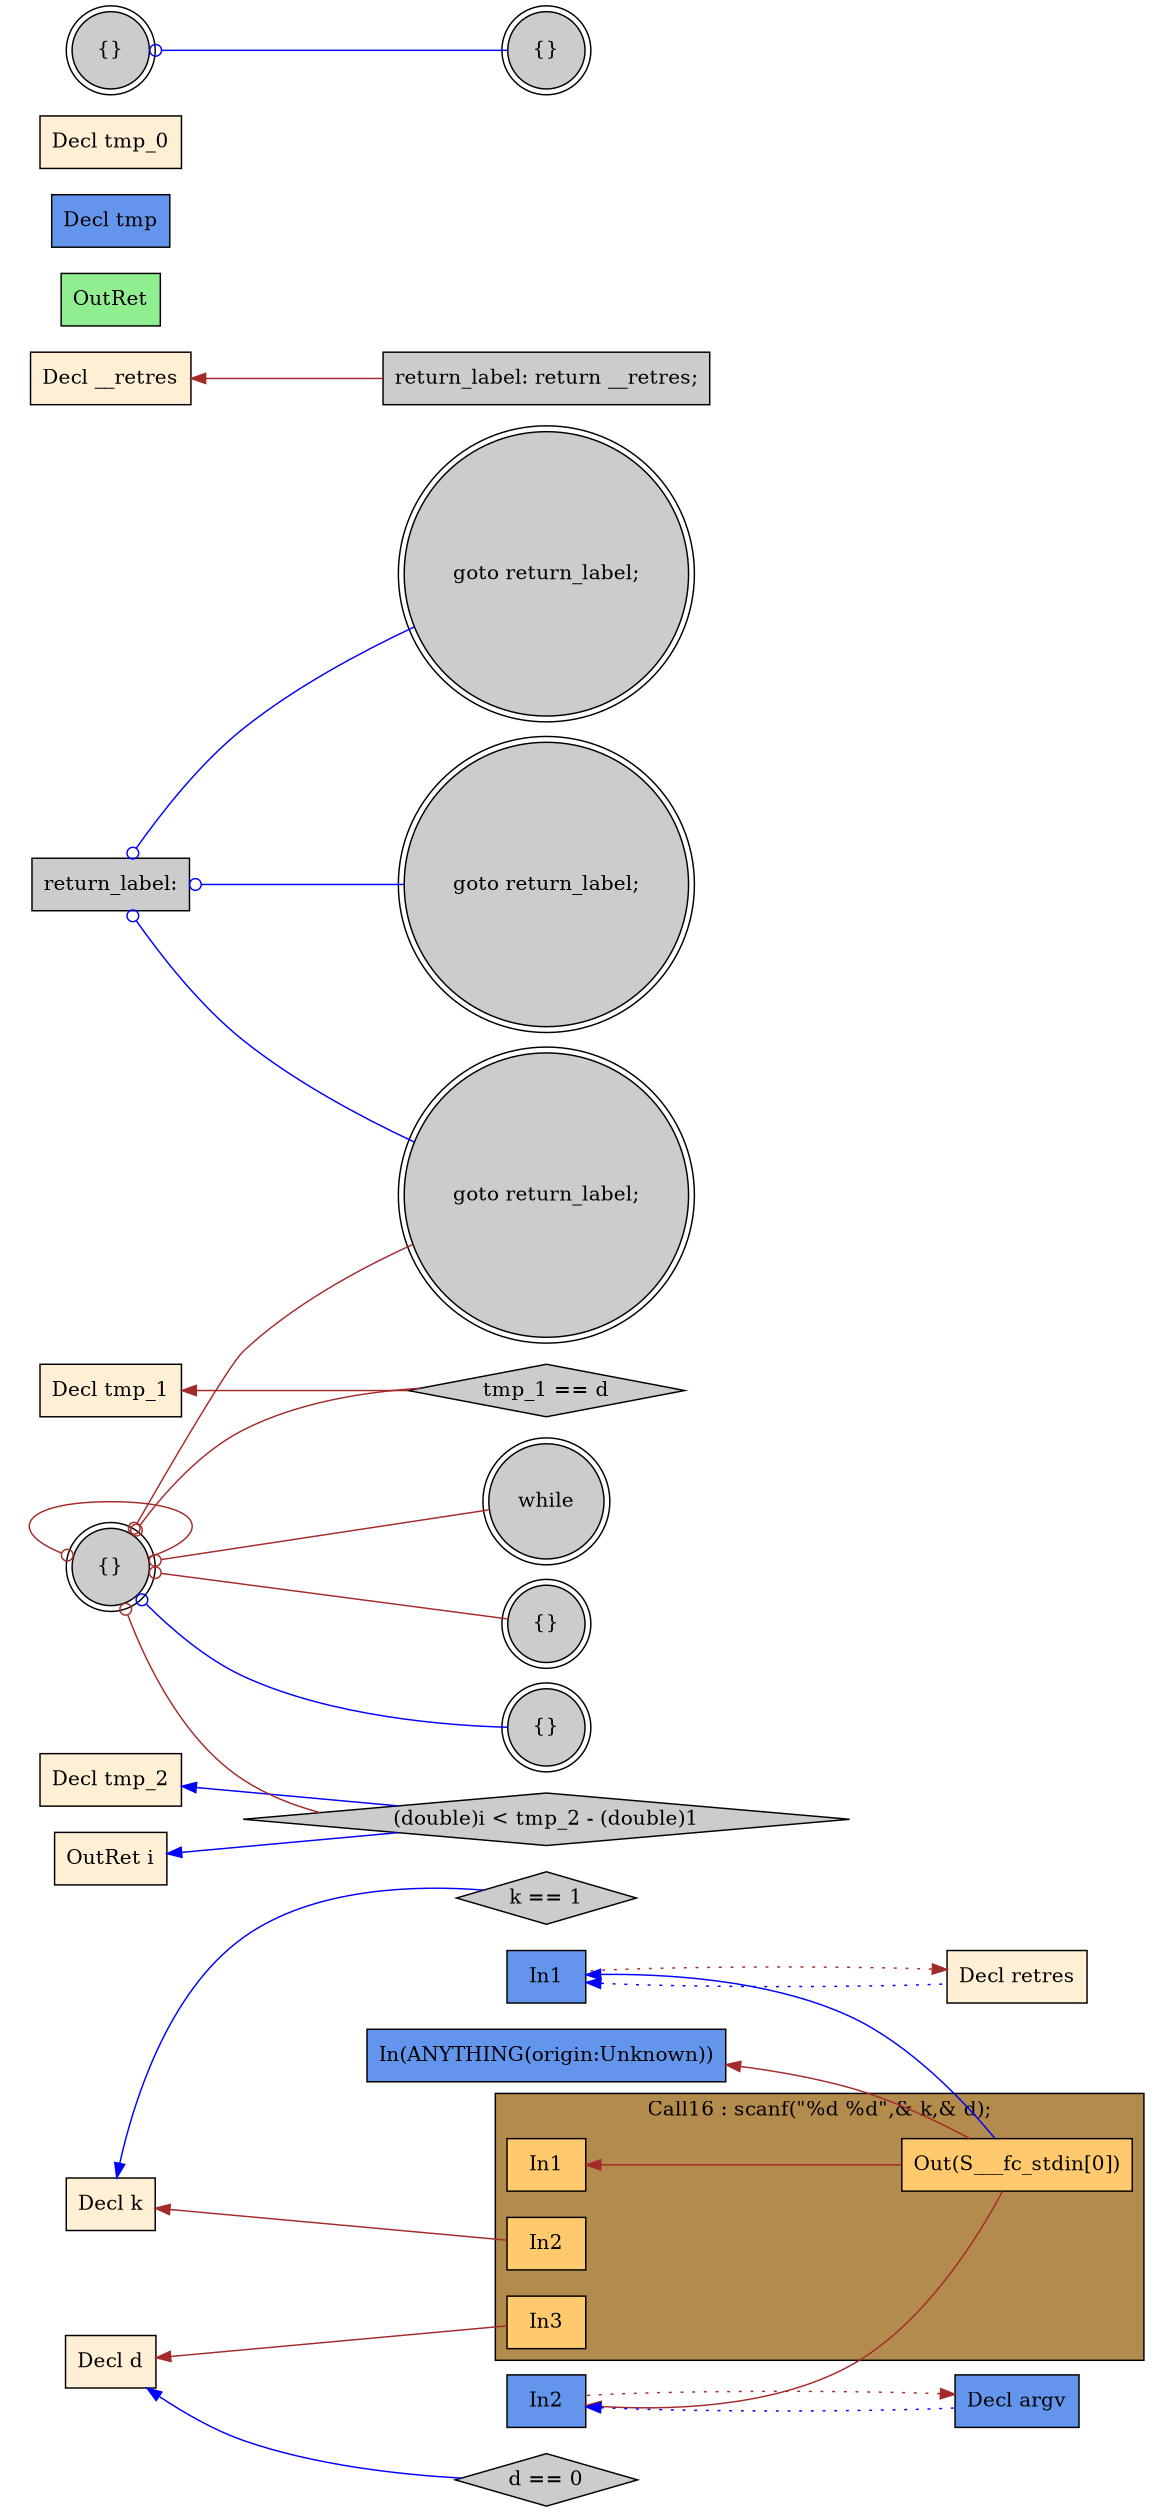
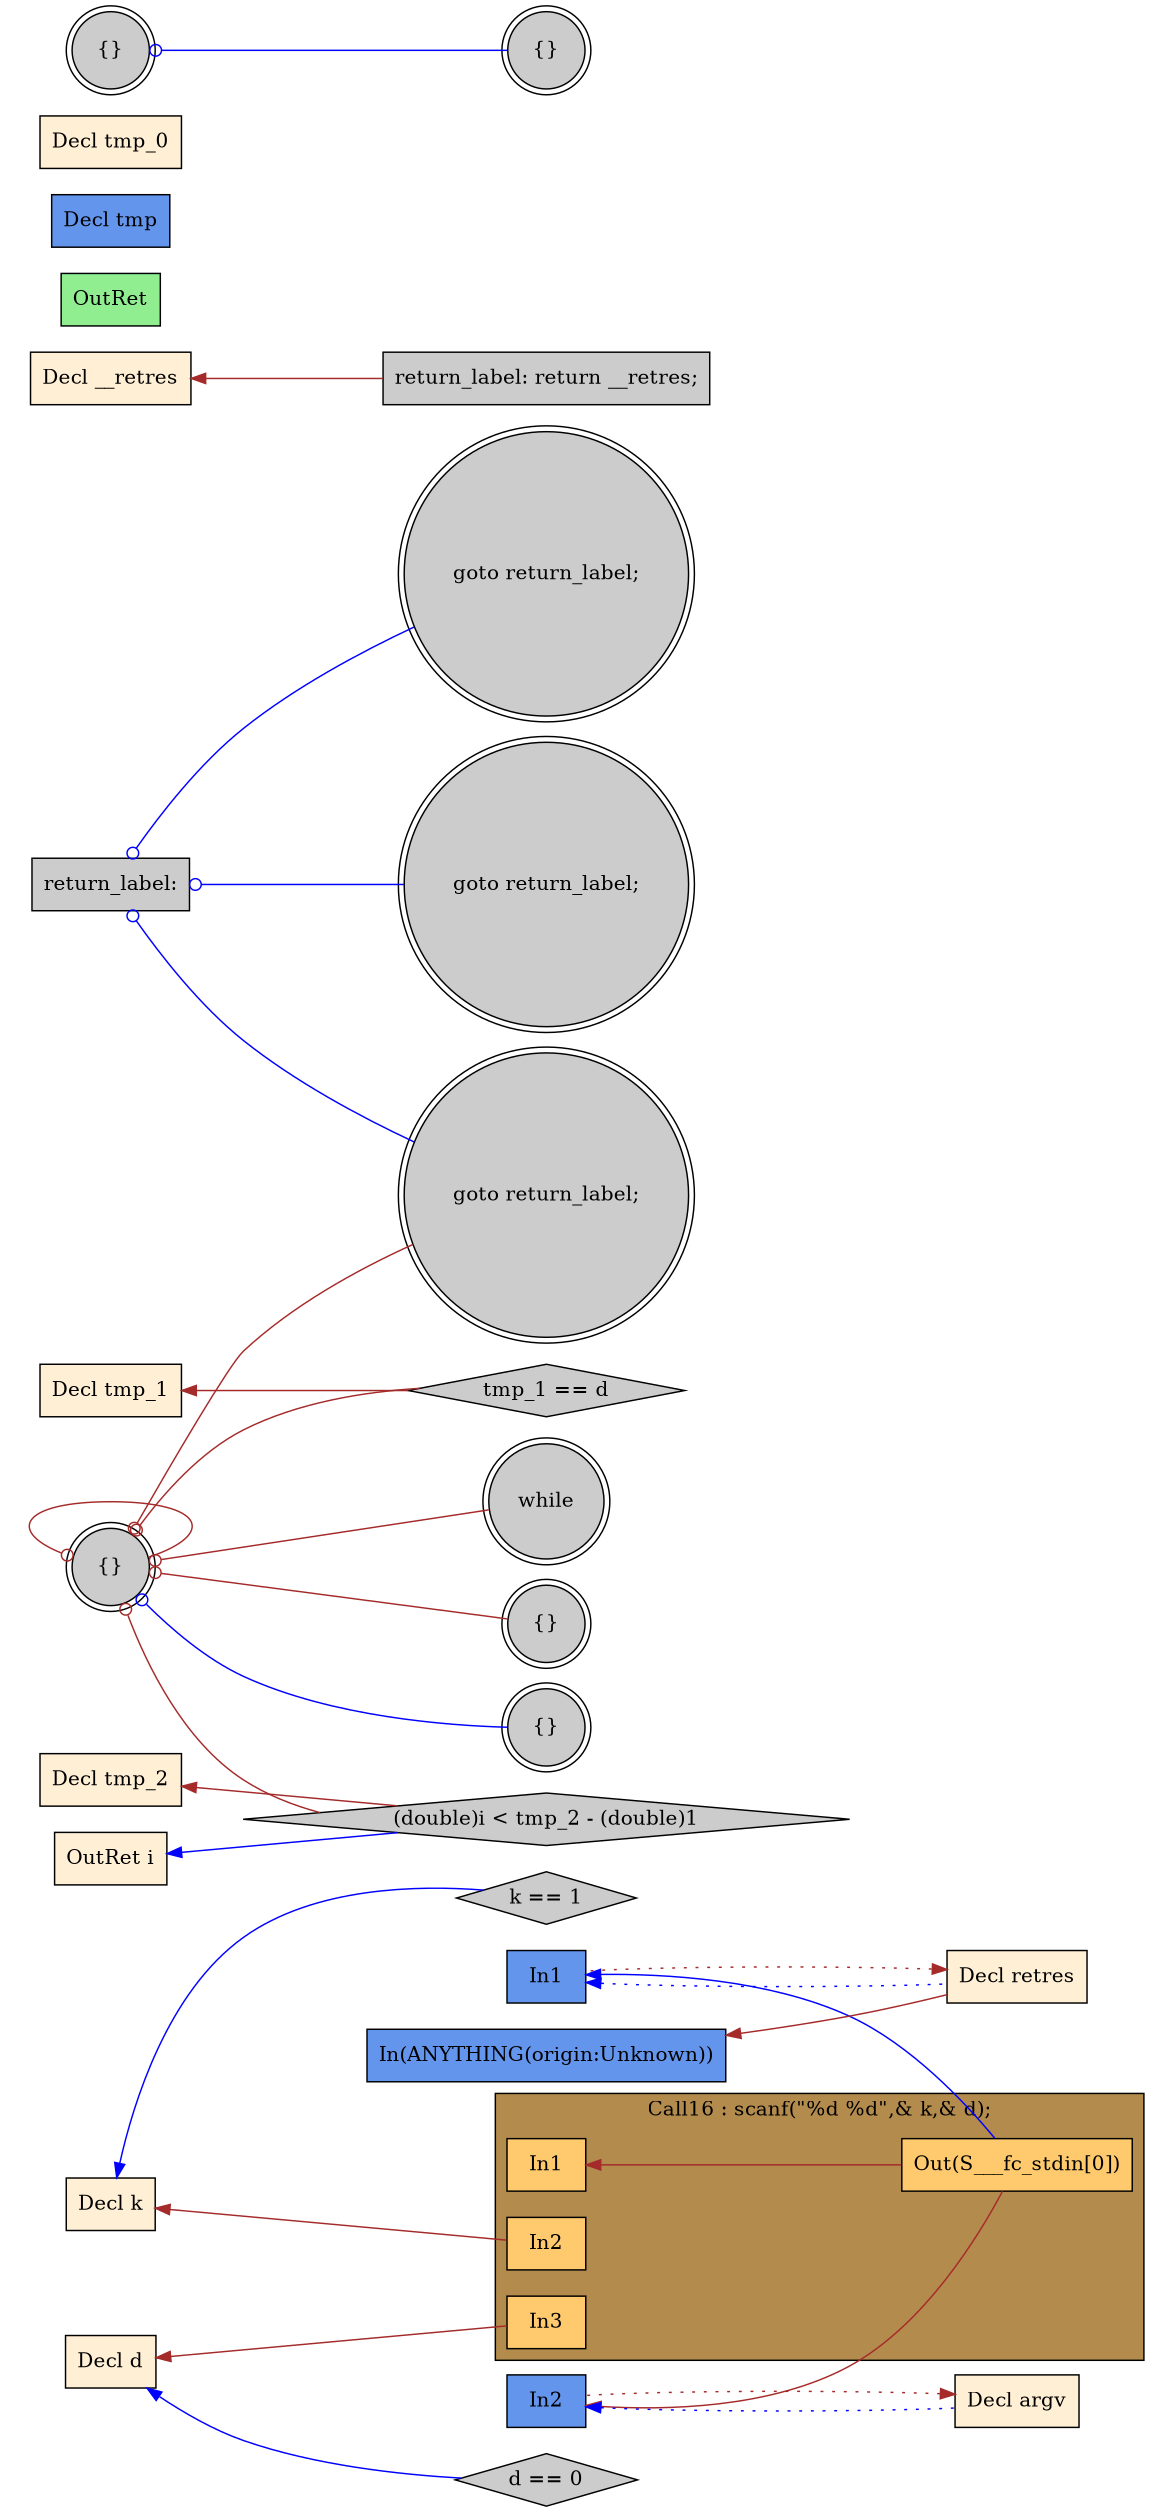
edge "(double)i < tmp_2 - (double)1" -> "Decl tmp_2": color blue -> brown
edge "Out(S___fc_stdin[0])" -> "In(ANYTHING(origin:Unknown))": now "Decl retres" -> "In(ANYTHING(origin:Unknown))"
node "Decl argv": fillcolor #6495ed -> #ffefd5
